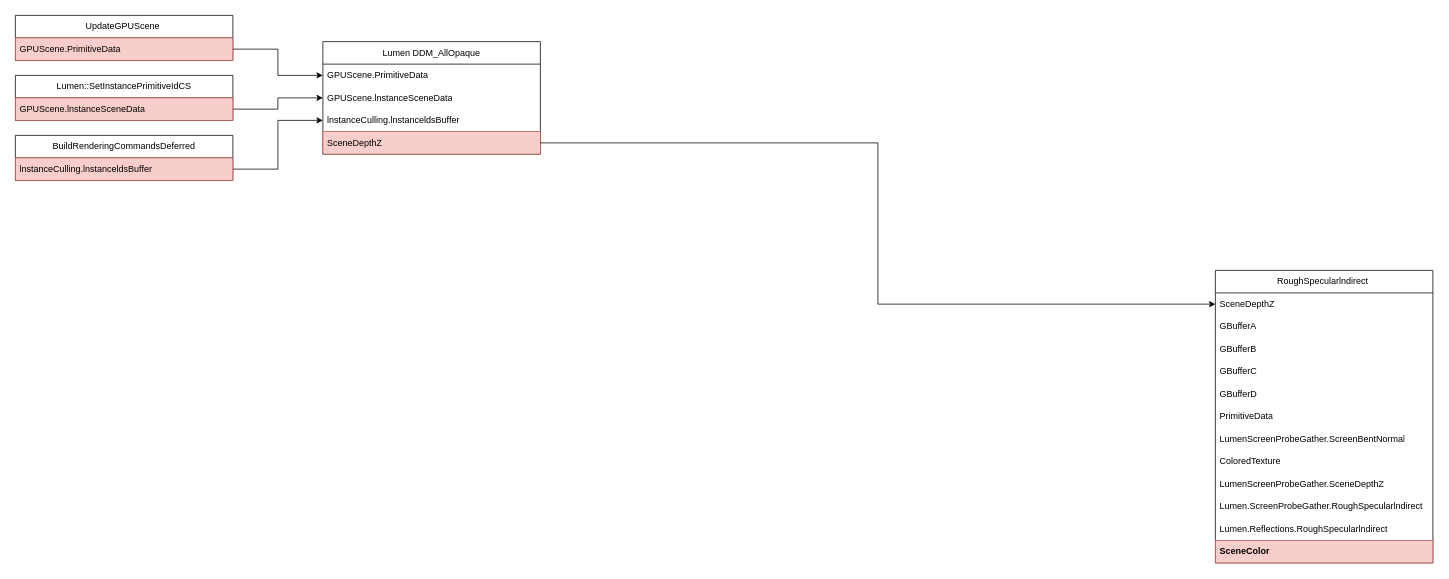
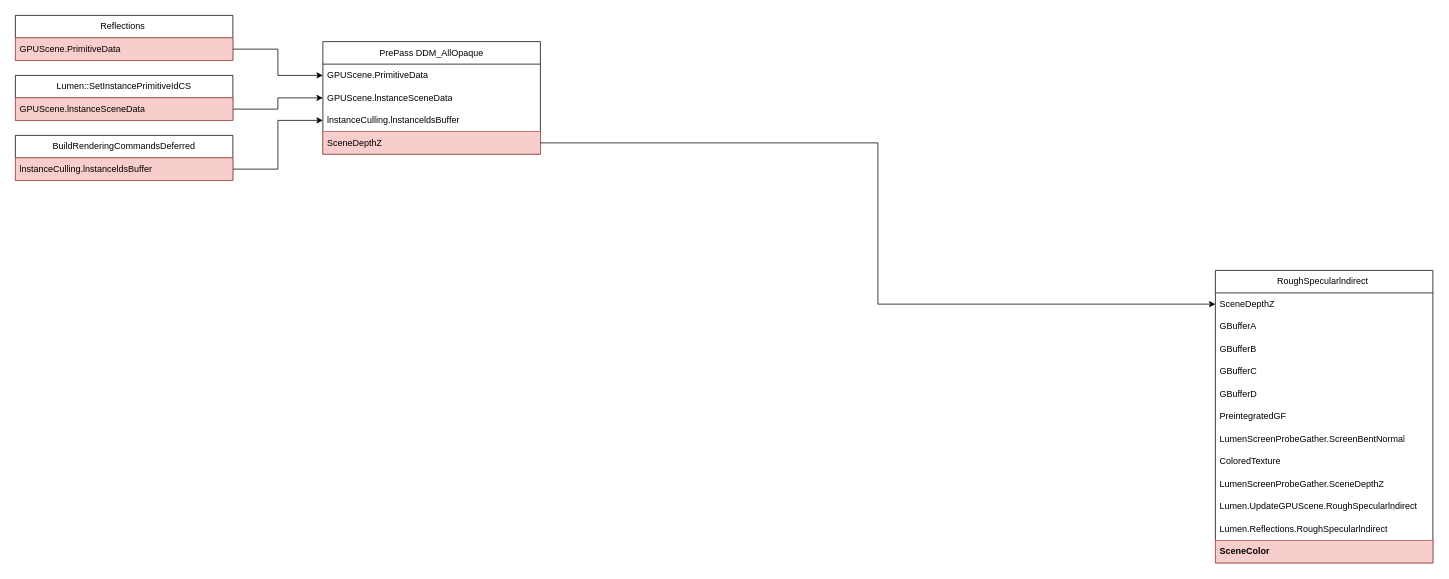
node "UpdateGPUScene": label "UpdateGPUScene" -> "Reflections"
node "Lumen DDM_AllOpaque": label "Lumen DDM_AllOpaque" -> "PrePass DDM_AllOpaque"
node "PrimitiveData": label "PrimitiveData" -> "PreintegratedGF"
node "Lumen.ScreenProbeGather.RoughSpecularlndirect": label "Lumen.ScreenProbeGather.RoughSpecularlndirect" -> "Lumen.UpdateGPUScene.RoughSpecularlndirect"
